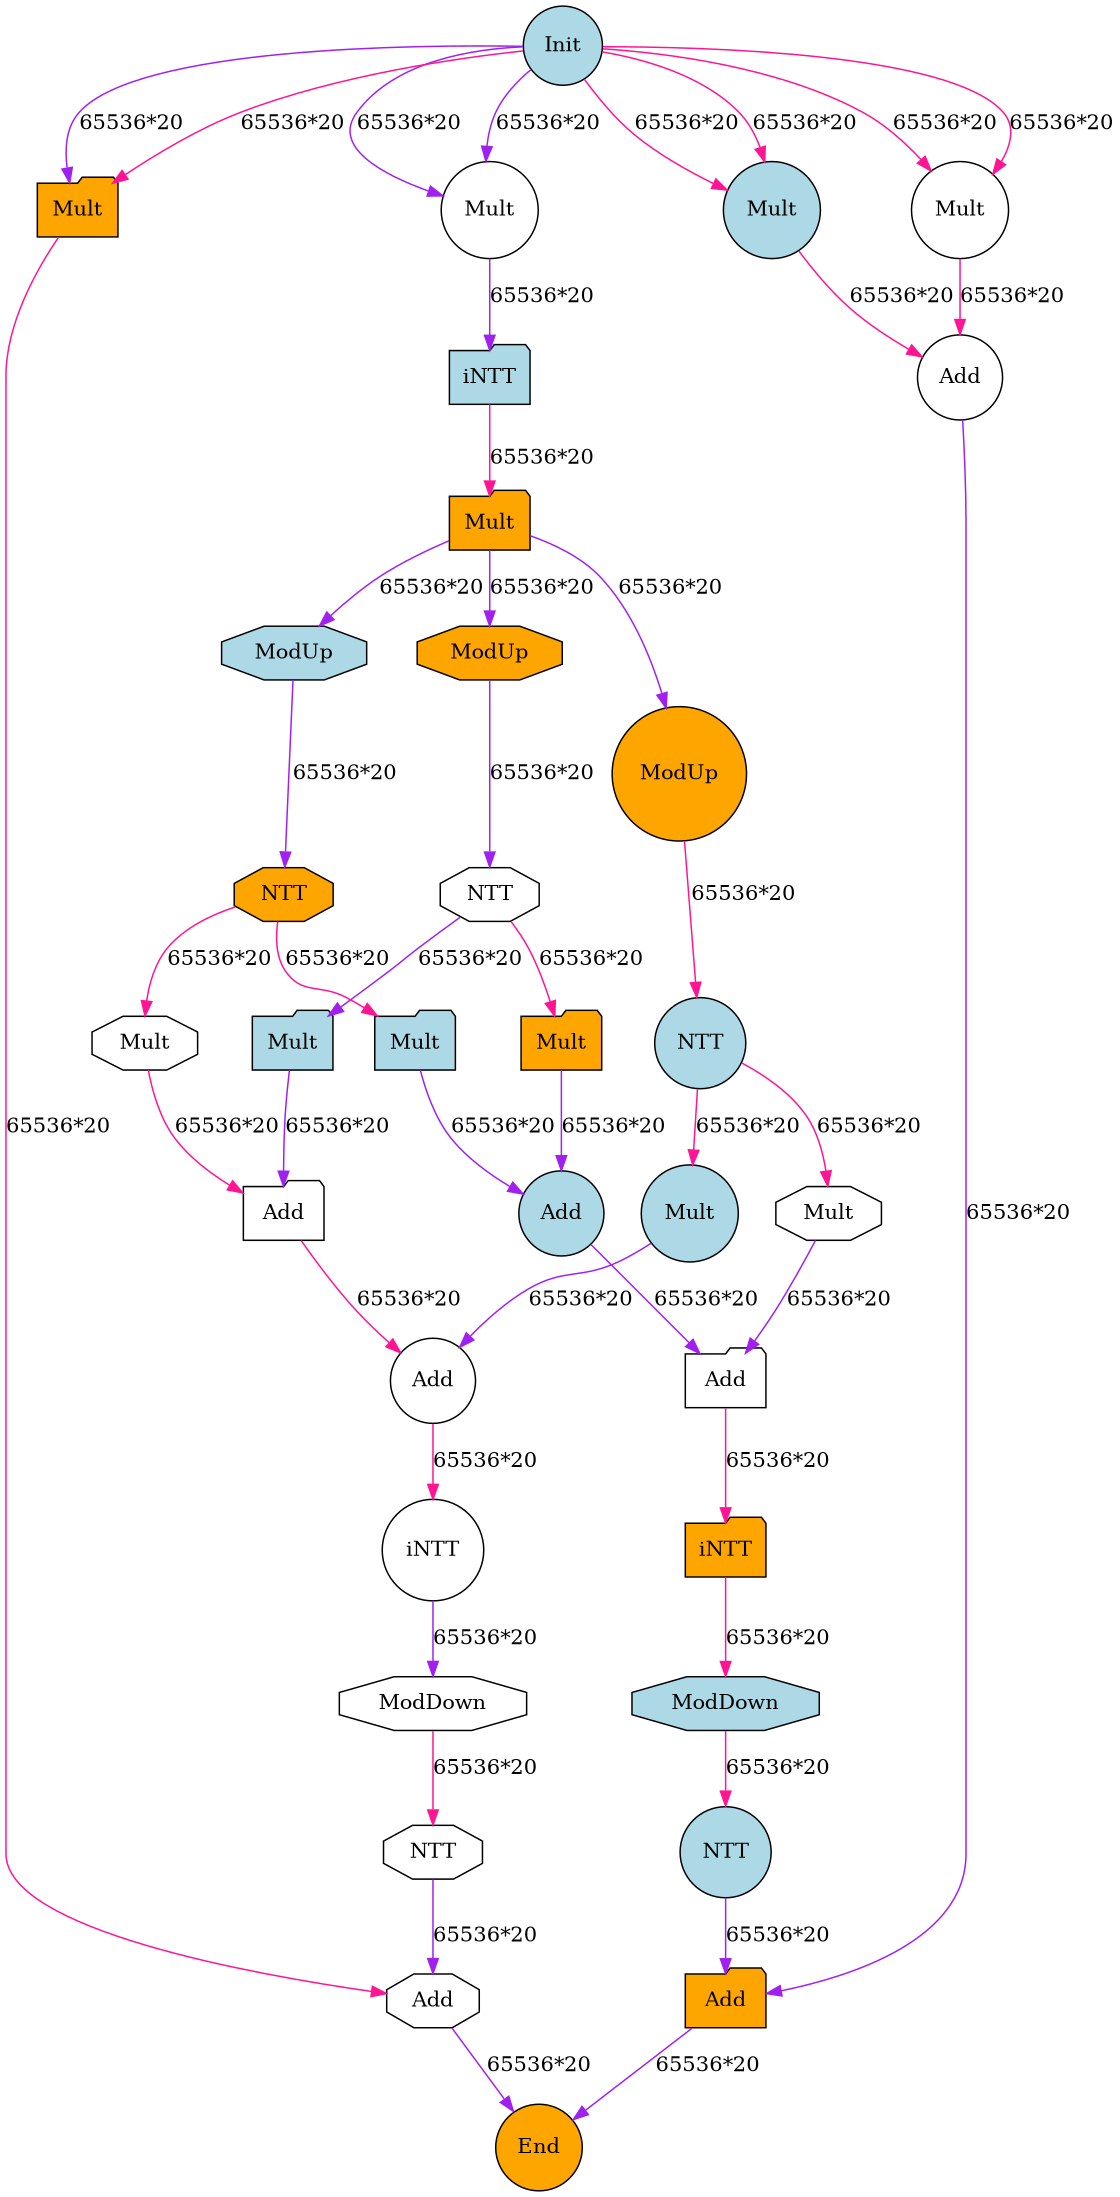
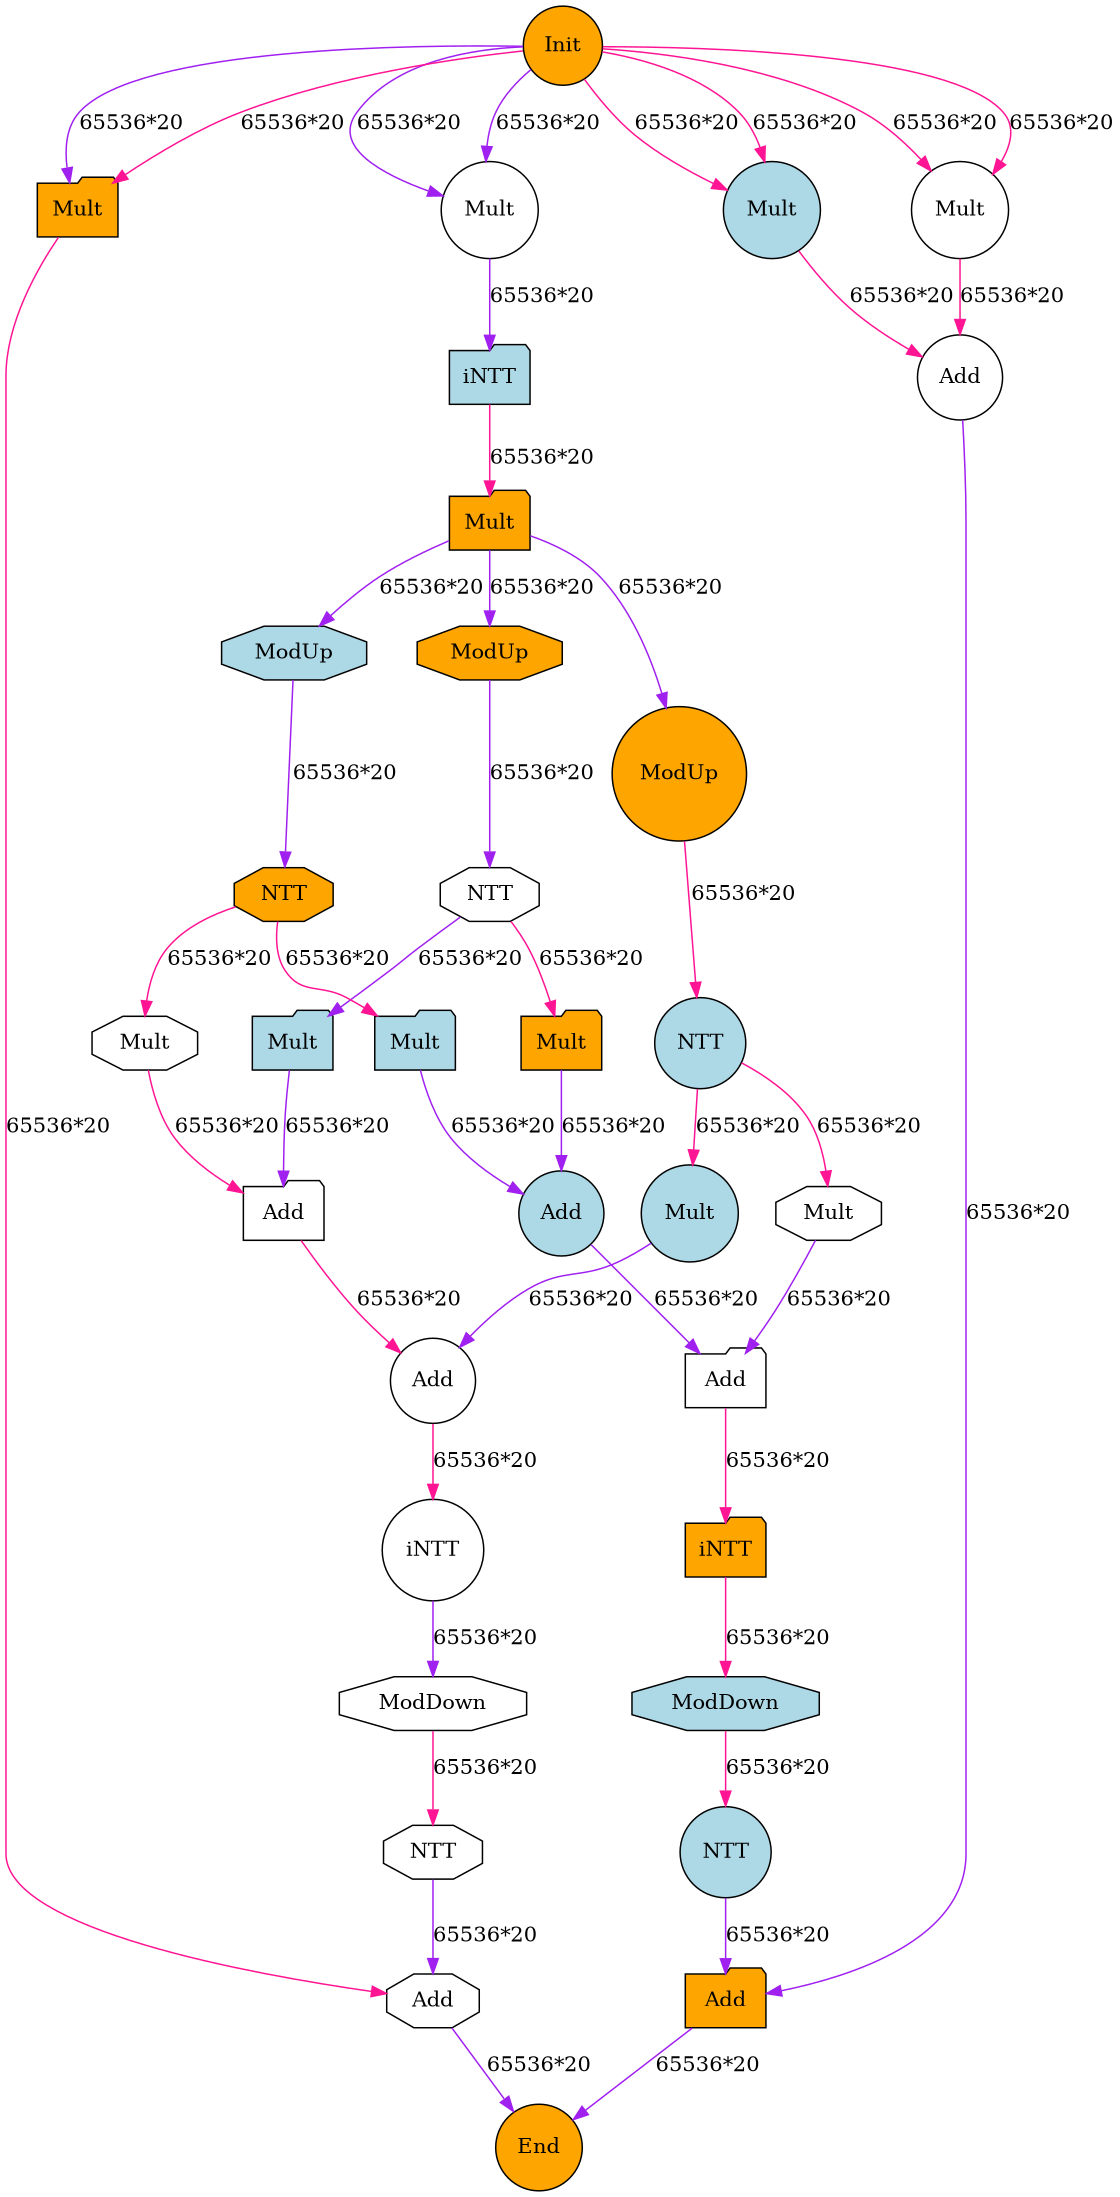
node "Init": fillcolor lightblue -> orange
